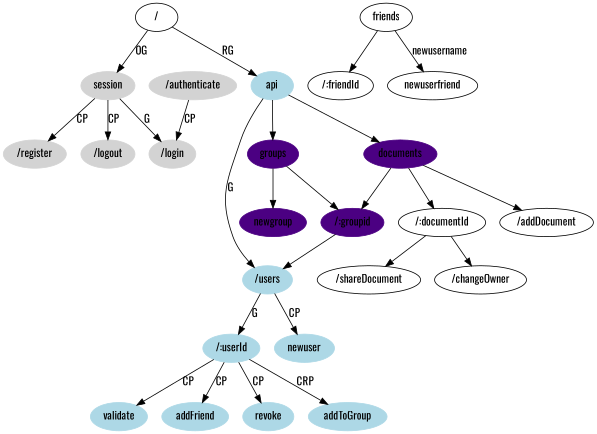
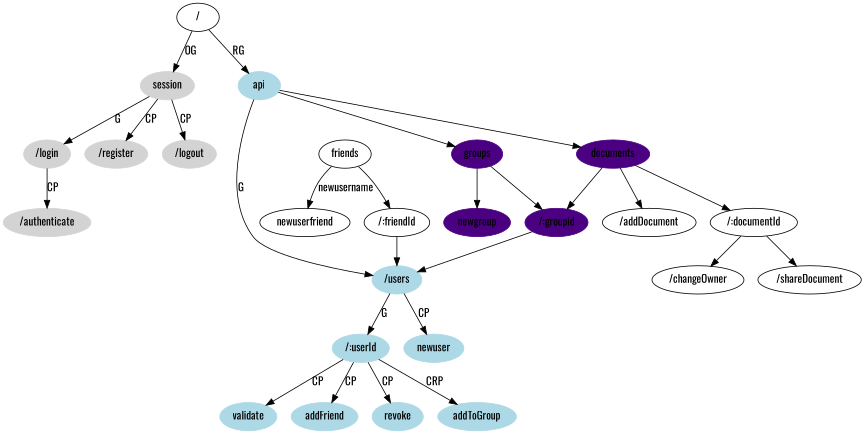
edge "/authenticate" -> "/login": reversed
edge "/:friendId" -> "/users": added
